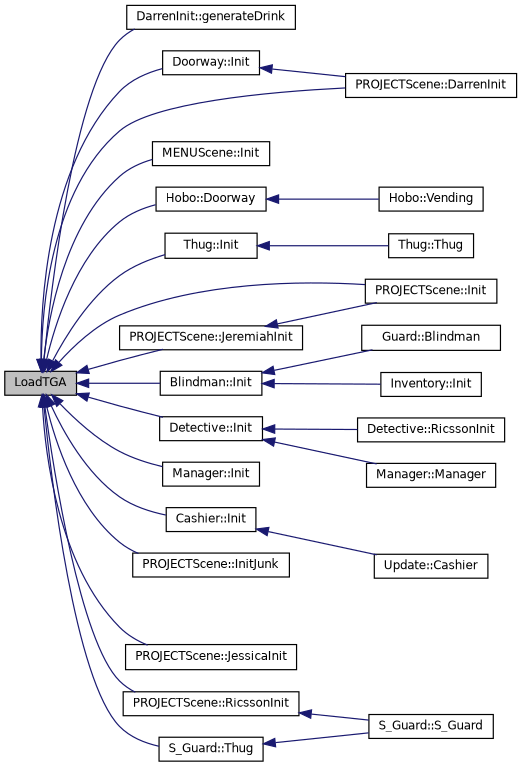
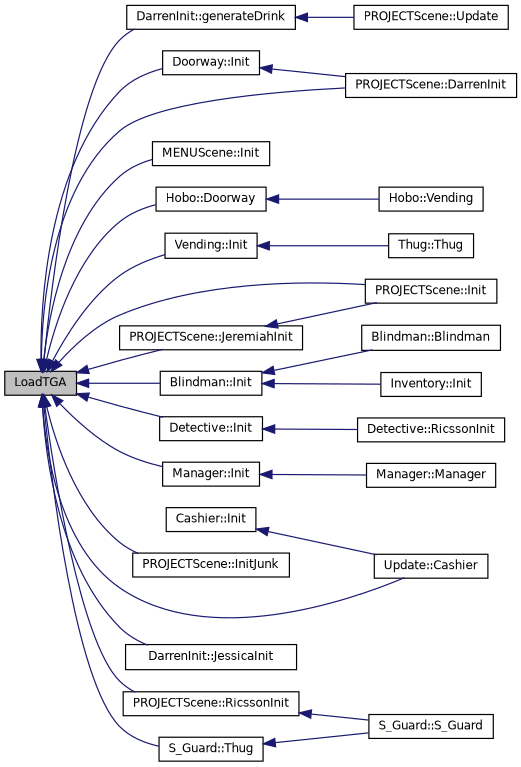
node "PROJECTScene::Update": added
node "Thug::Init": label "Thug::Init" -> "Vending::Init"
node "Guard::Blindman": label "Guard::Blindman" -> "Blindman::Blindman"
edge "Manager::Manager" -> "Detective::Init": now "Manager::Manager" -> "Manager::Init"
edge "Cashier::Init" -> "LoadTGA": now "Update::Cashier" -> "LoadTGA"
node "PROJECTScene::JessicaInit": label "PROJECTScene::JessicaInit" -> "DarrenInit::JessicaInit"
